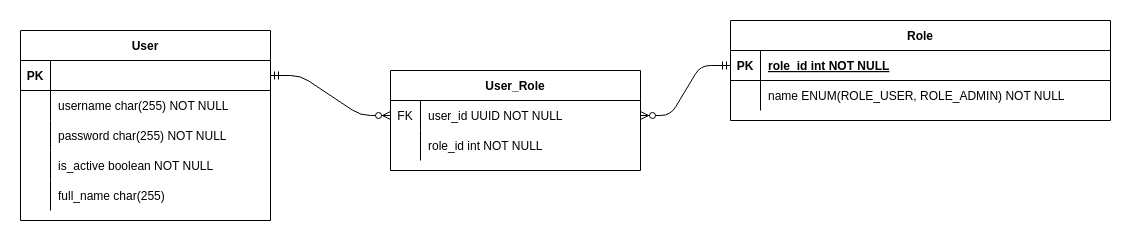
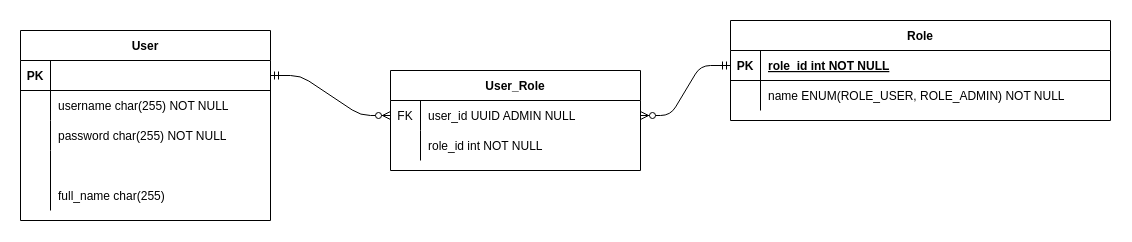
node "user_id UUID NOT NULL": label "user_id UUID NOT NULL" -> "user_id UUID ADMIN NULL"
node "is_active boolean NOT NULL": removed
